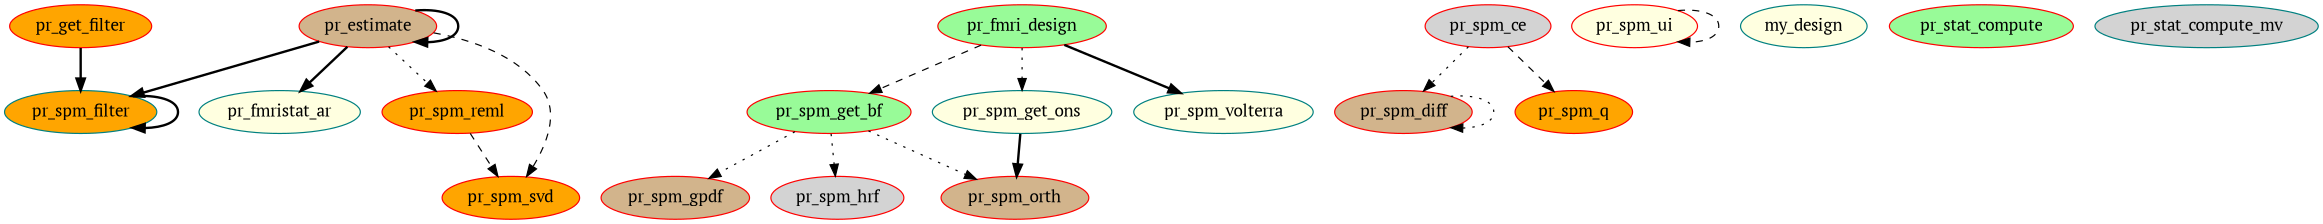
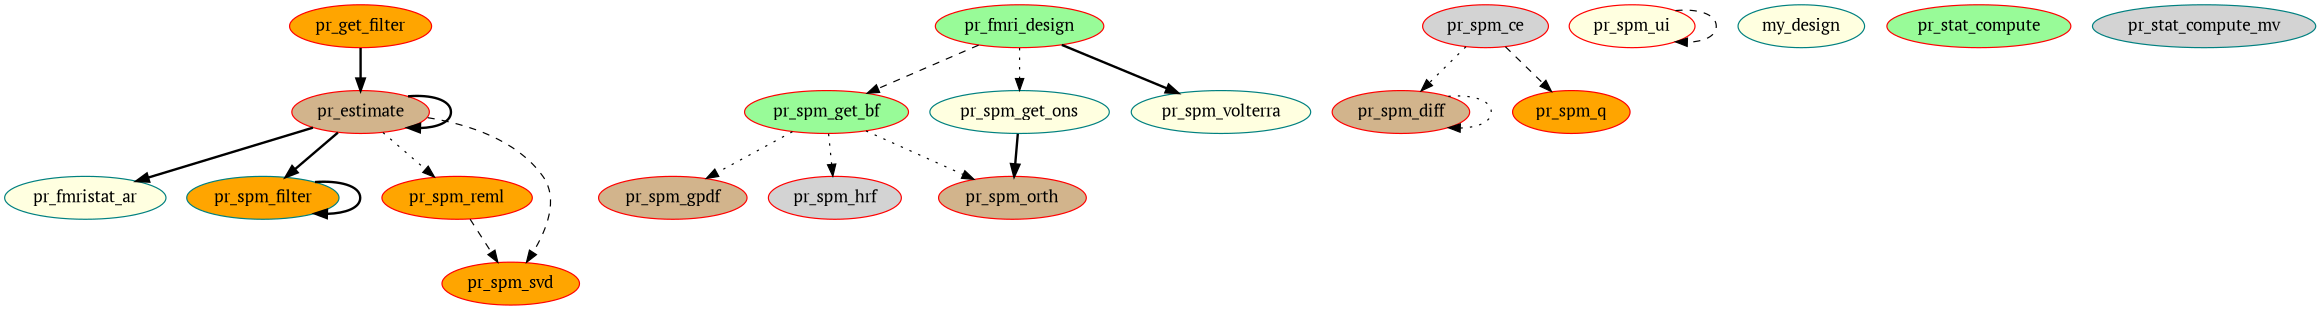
edge "pr_get_filter" -> "pr_spm_filter": now "pr_get_filter" -> "pr_estimate"
